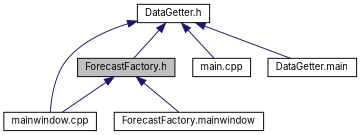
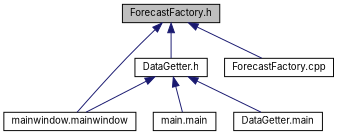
edge "ForecastFactory.h" -> "DataGetter.h": reversed
node "main.cpp": label "main.cpp" -> "main.main"
node "mainwindow.cpp": label "mainwindow.cpp" -> "mainwindow.mainwindow"
node "ForecastFactory.mainwindow": label "ForecastFactory.mainwindow" -> "ForecastFactory.cpp"
